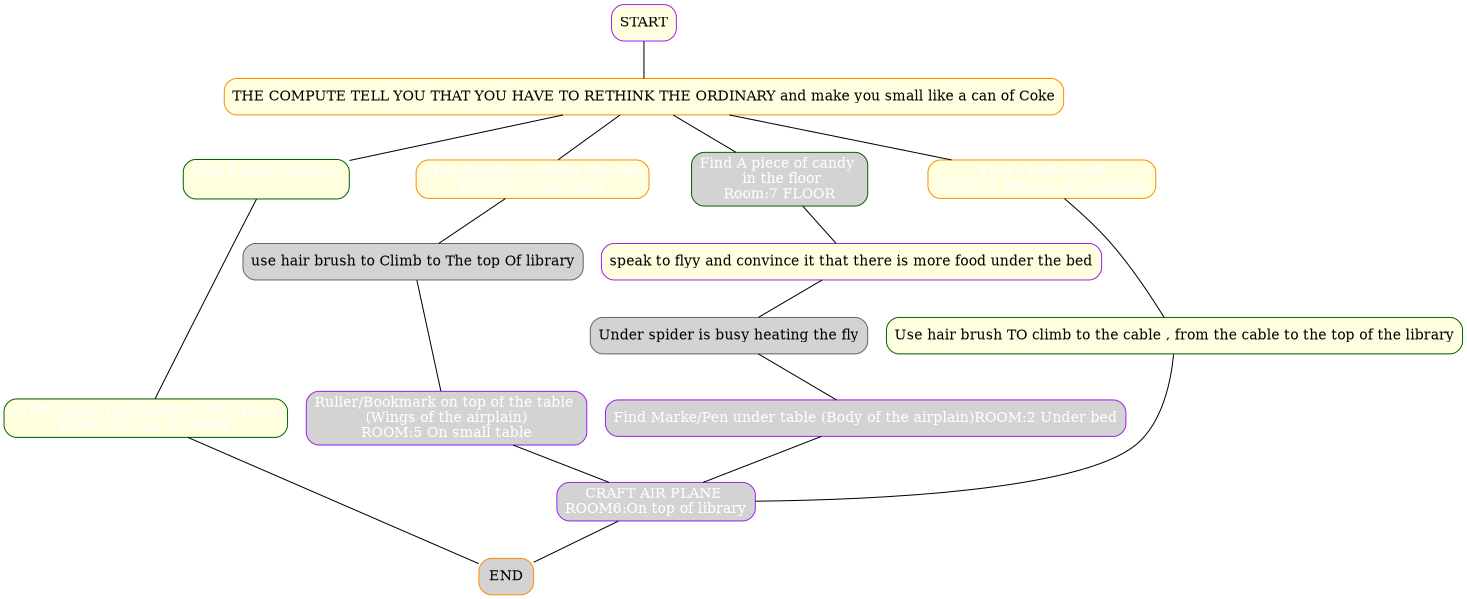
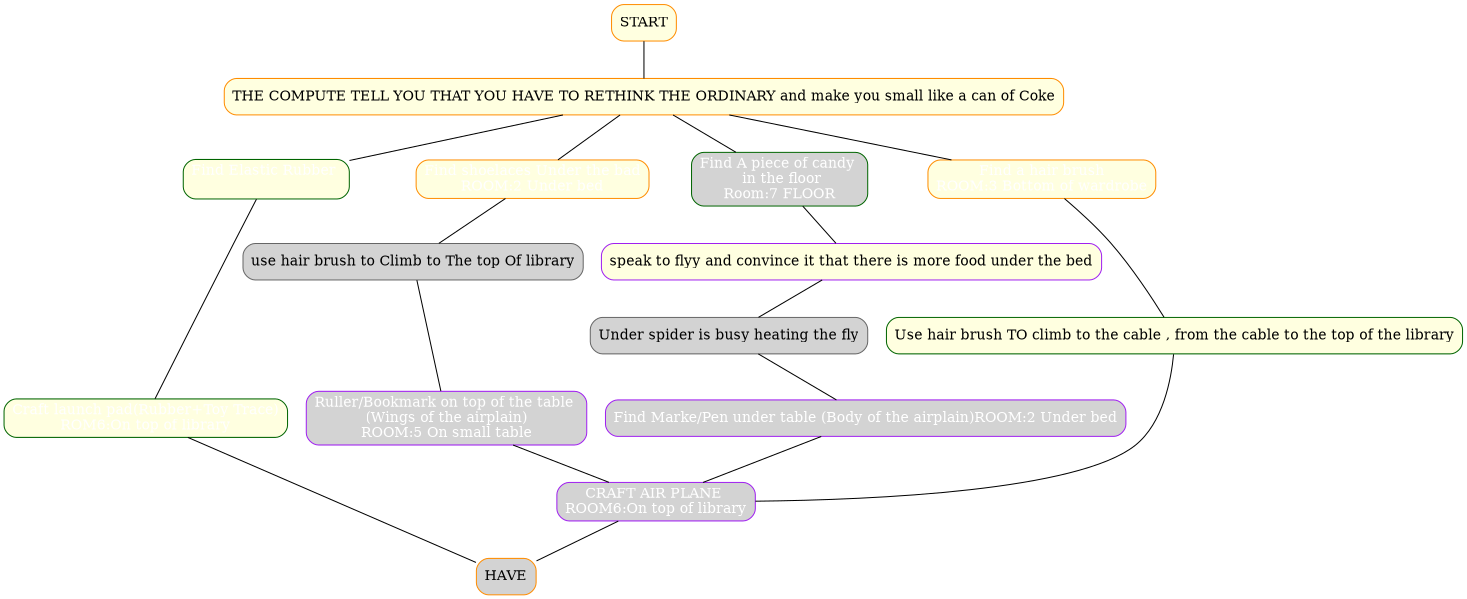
node "START": color purple -> darkorange
node "END": label "END" -> "HAVE"
